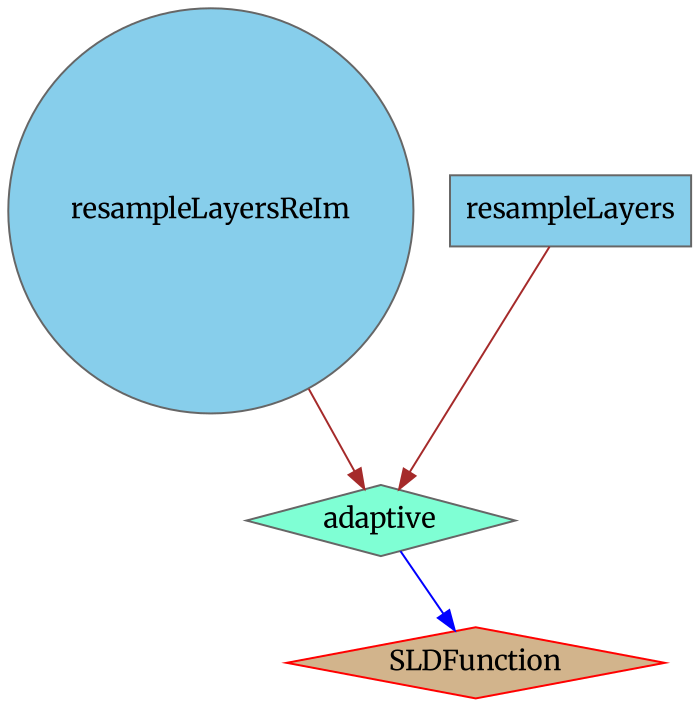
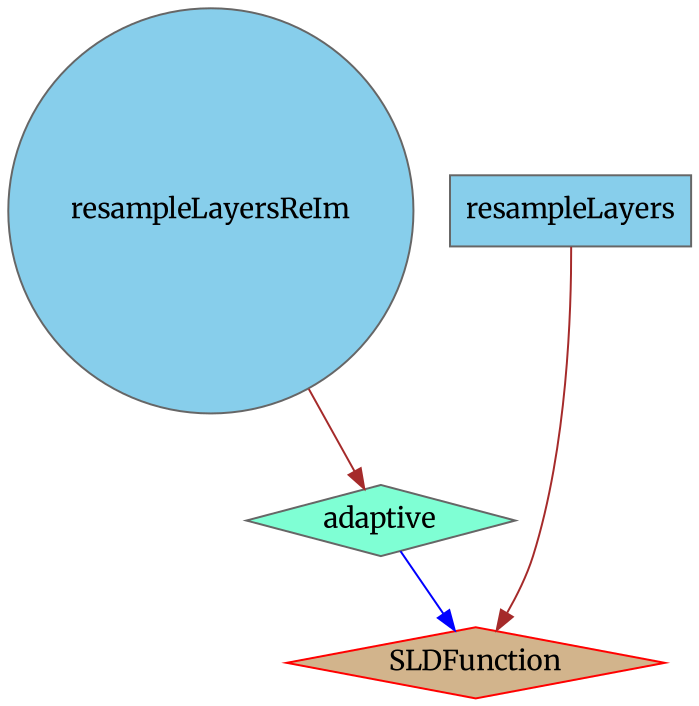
edge "resampleLayers" -> "adaptive": now "resampleLayers" -> "SLDFunction"
